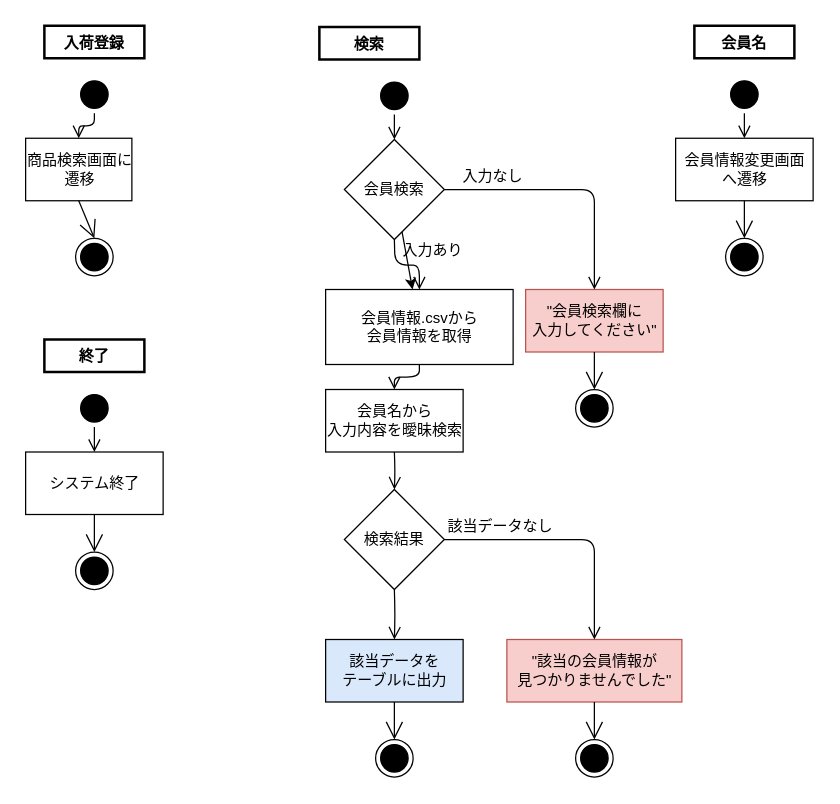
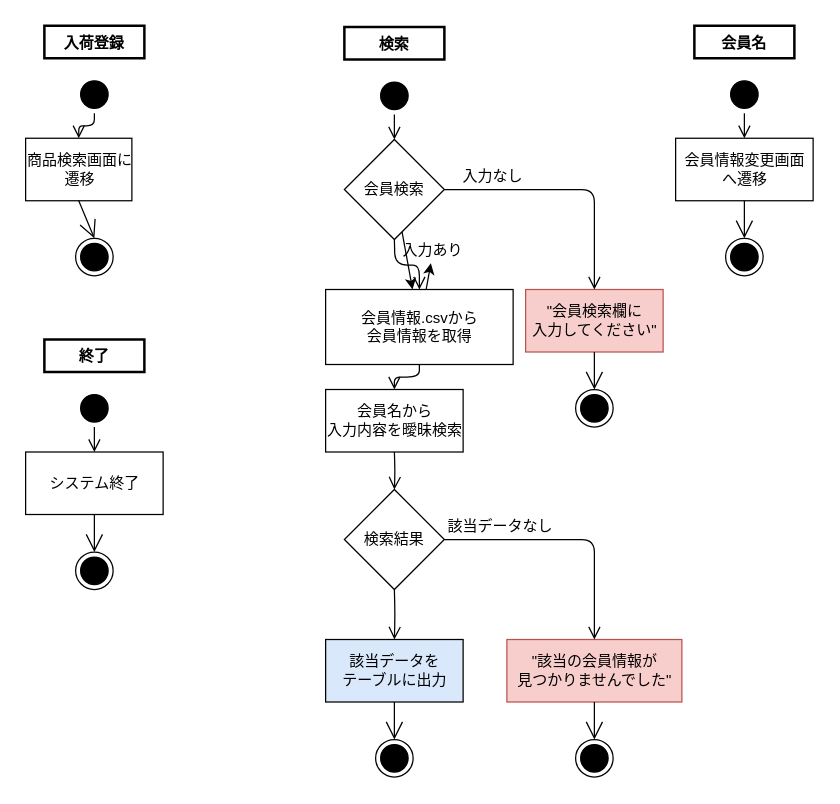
node "検索": moved (369, 43) -> (394, 43)
edge "会員情報.csvから 会員情報を取得" -> "入力あり": added
